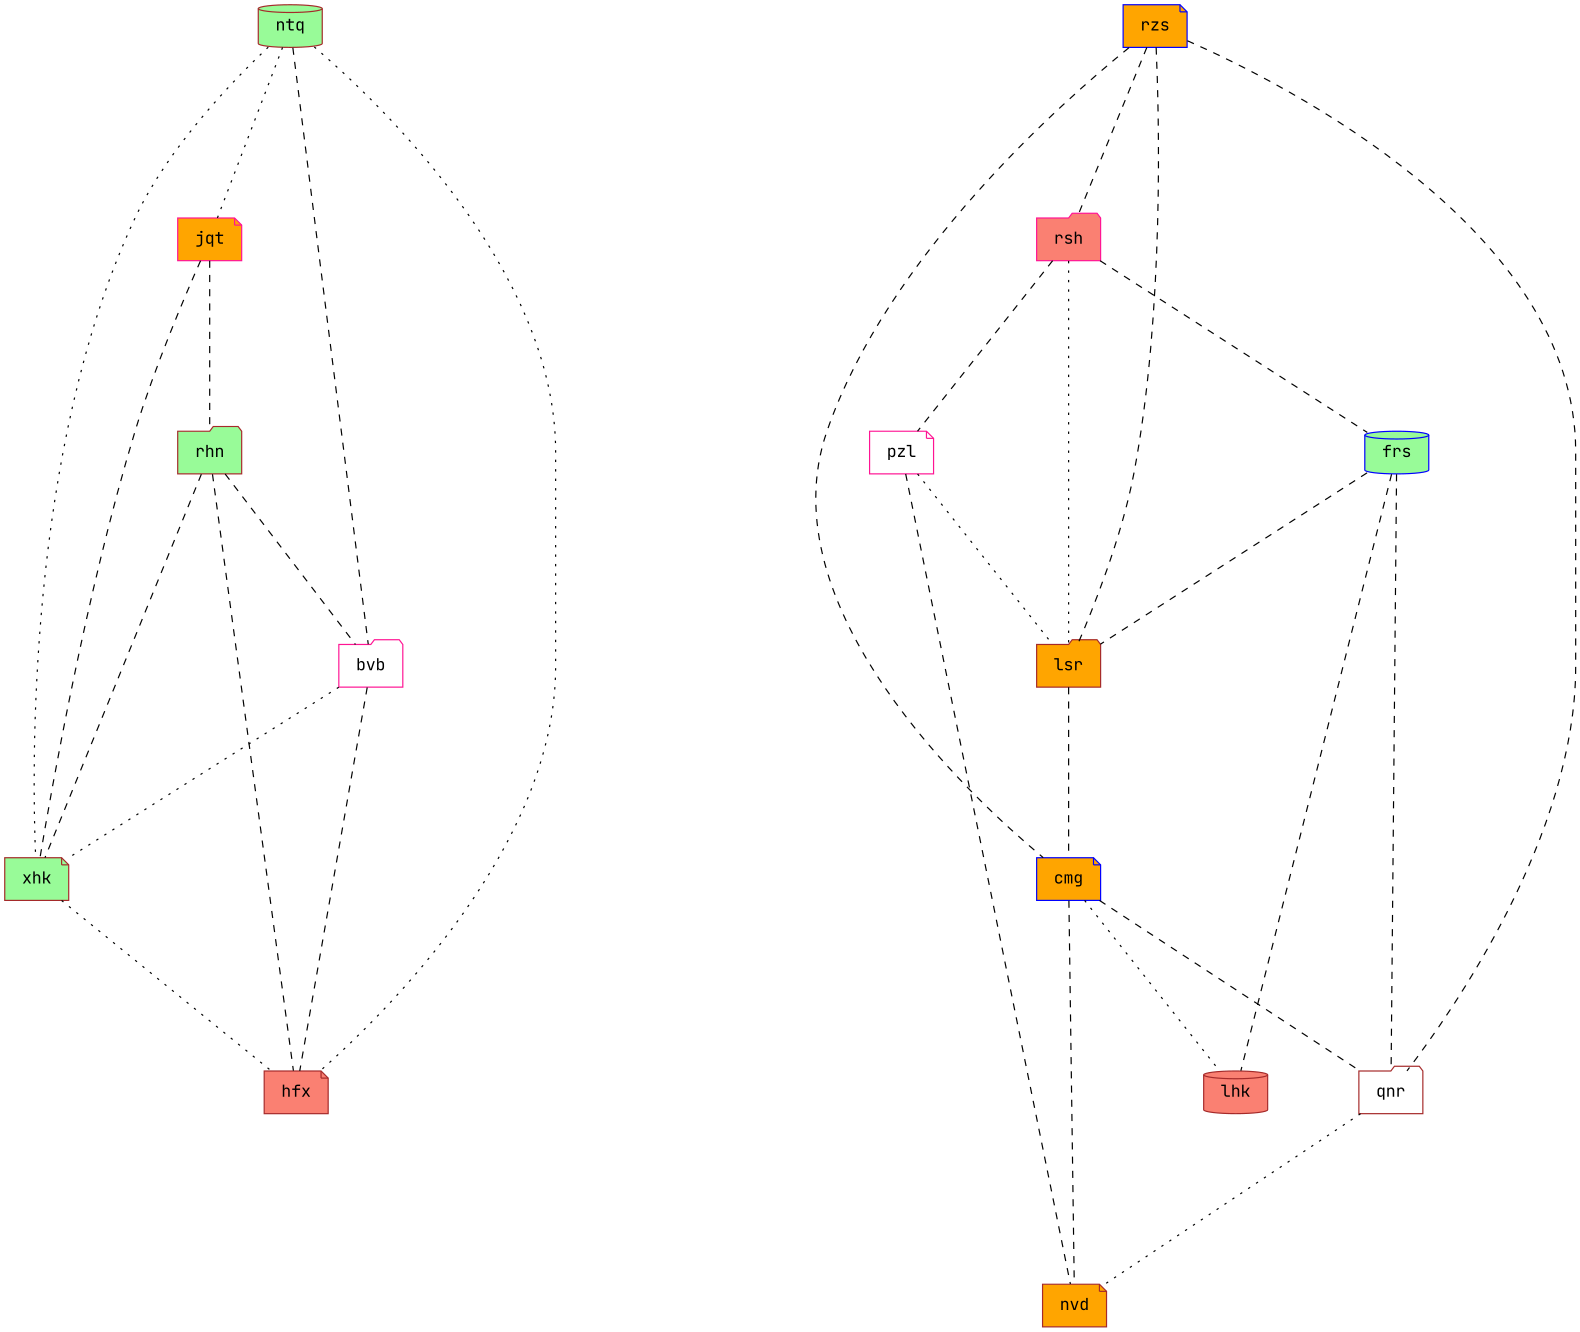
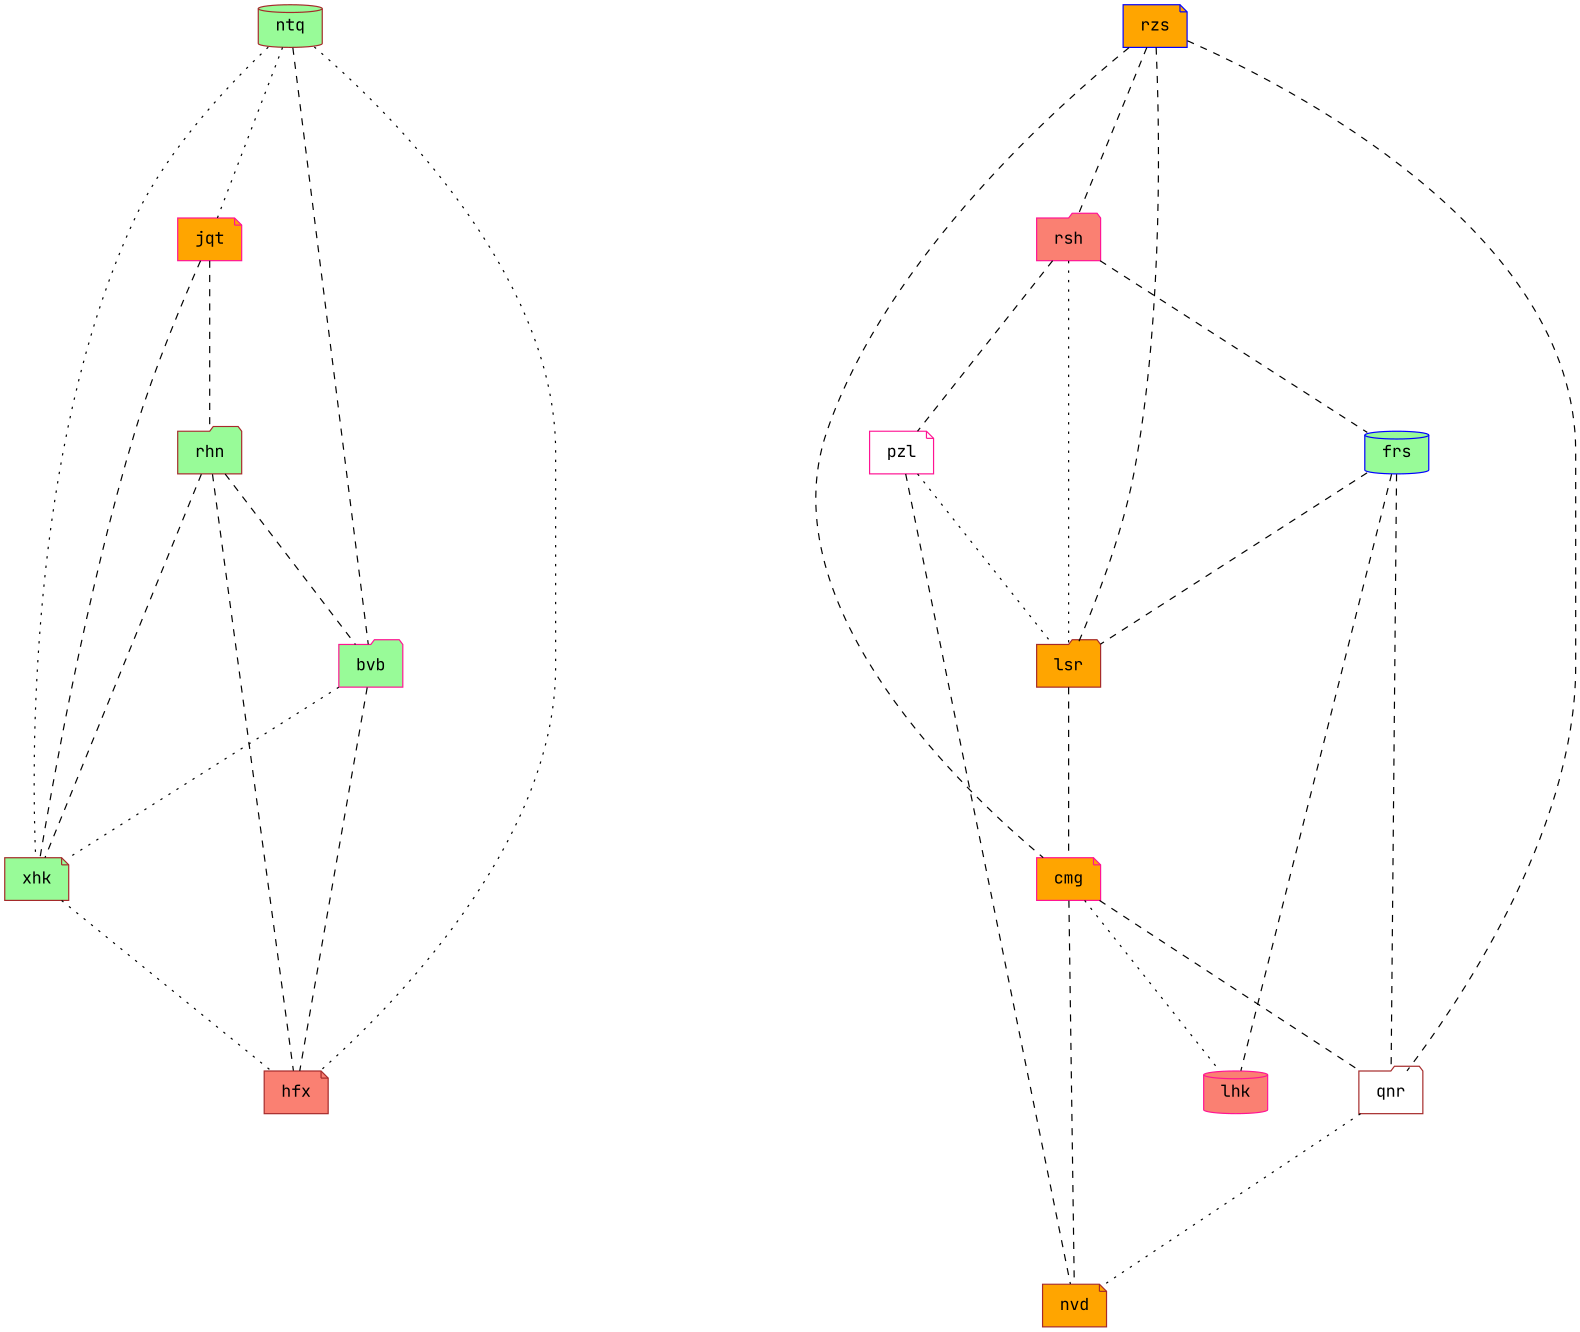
node "bvb": fillcolor white -> palegreen
node "cmg": color blue -> deeppink
node "lhk": color brown -> deeppink
